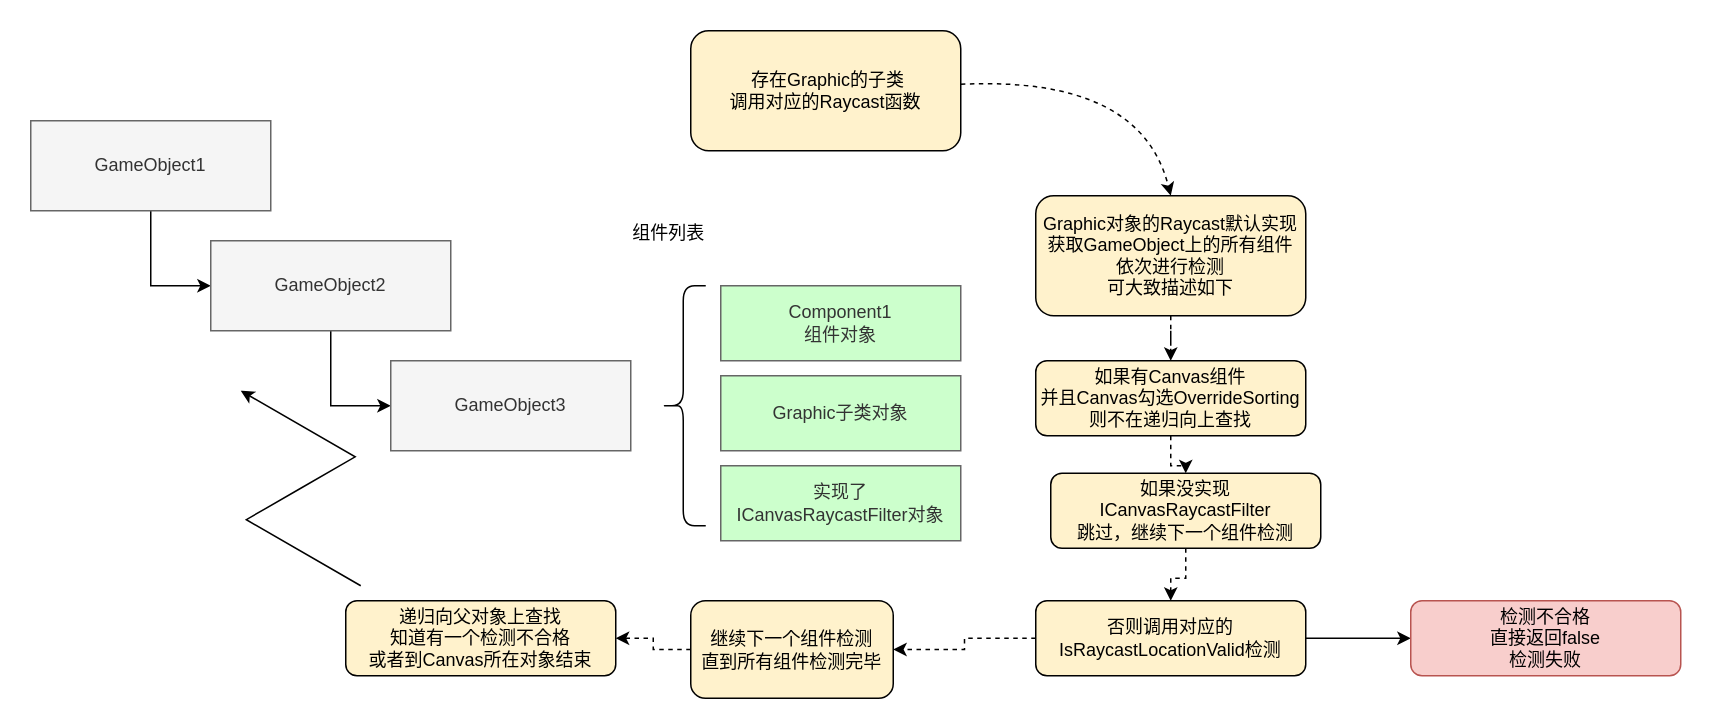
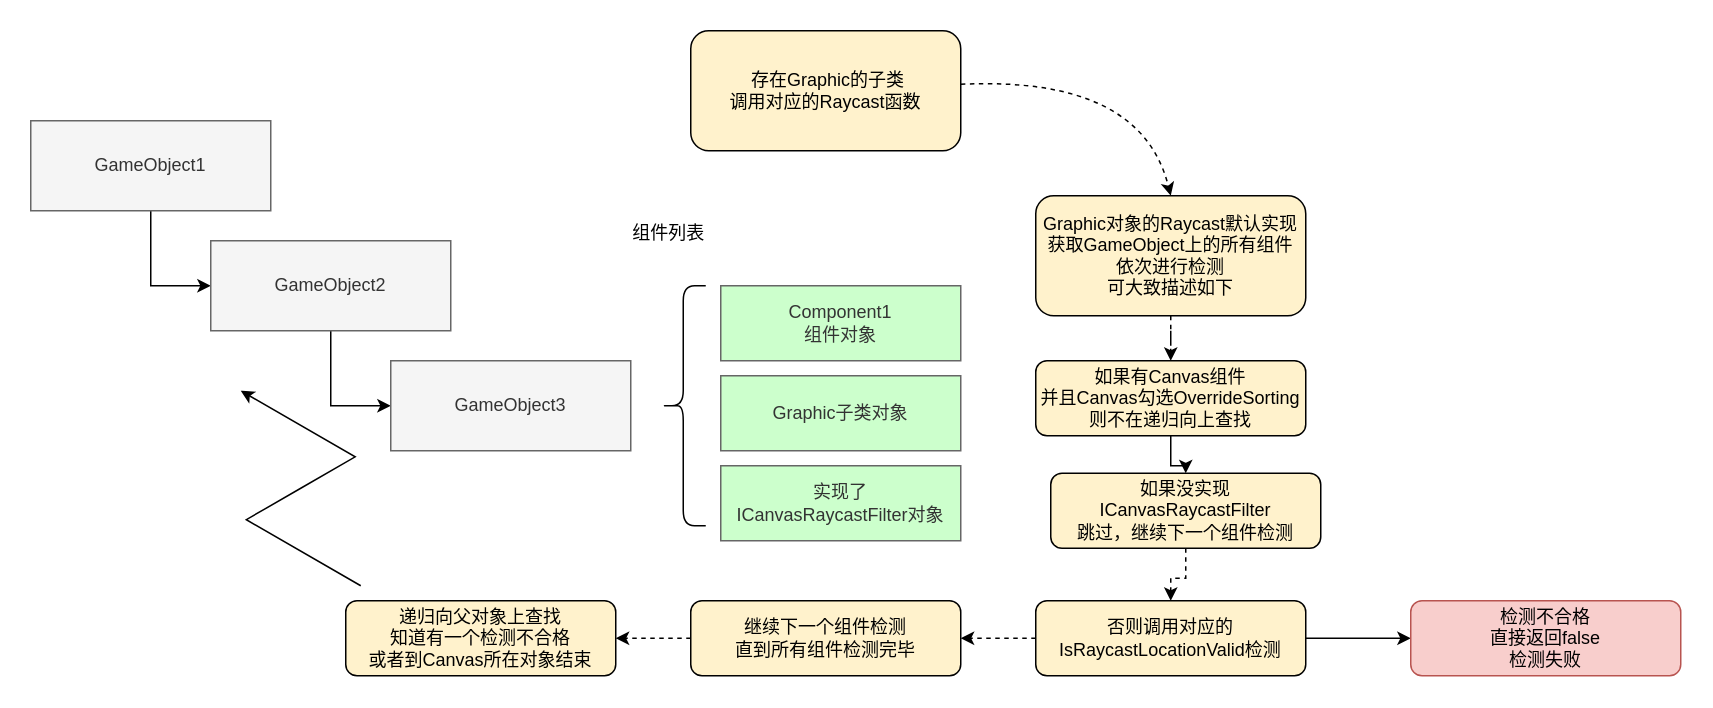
edge "如果有Canvas组件 并且Canvas勾选OverrideSorting 则不在递归向上查找" -> "如果没实现 ICanvasRaycastFilter 跳过，继续下一个组件检测": style dashed -> solid
node "继续下一个组件检测 直到所有组件检测完毕": size 203x98 -> 270x75
